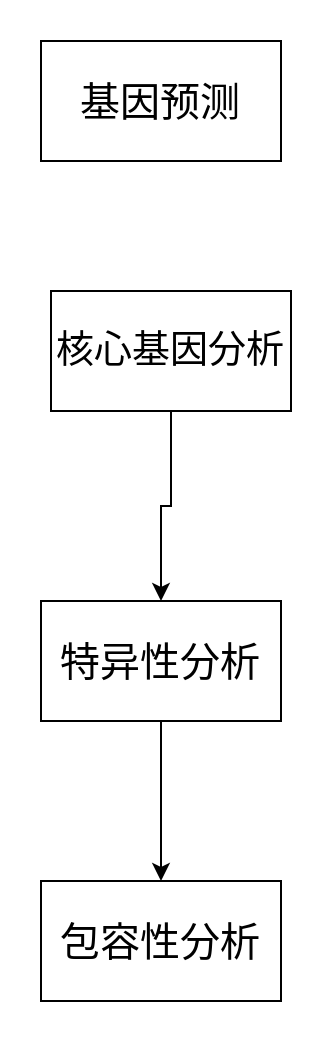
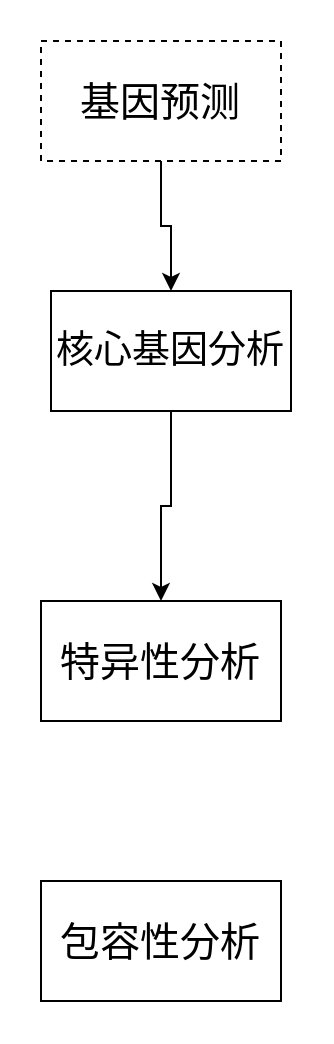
node "基因预测": style solid -> dashed
edge "基因预测" -> "核心基因分析": added
edge "特异性分析" -> "包容性分析": removed
